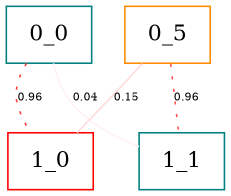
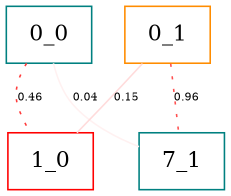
node "0_5": label "0_5" -> "0_1"
edge "0_0" -- "1_0": label "0.96" -> "0.46"
node "1_1": label "1_1" -> "7_1"
